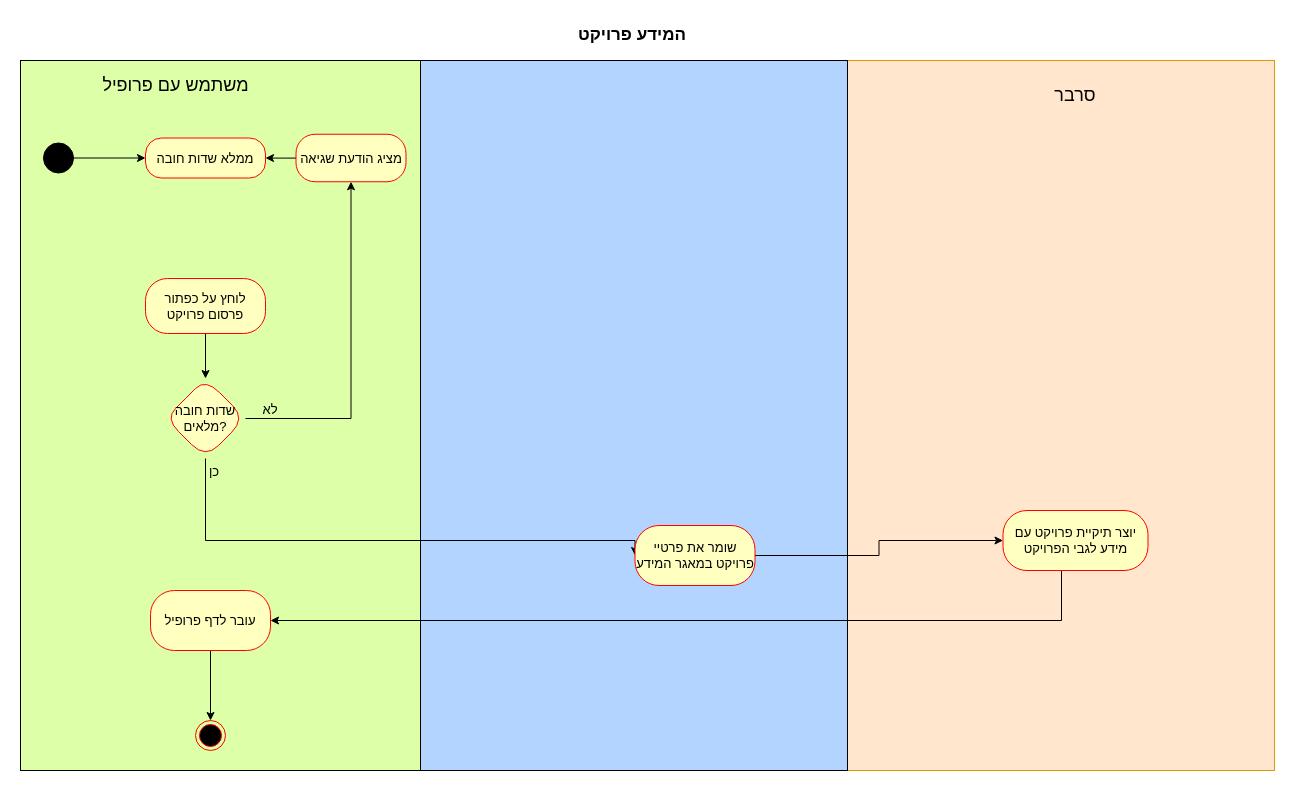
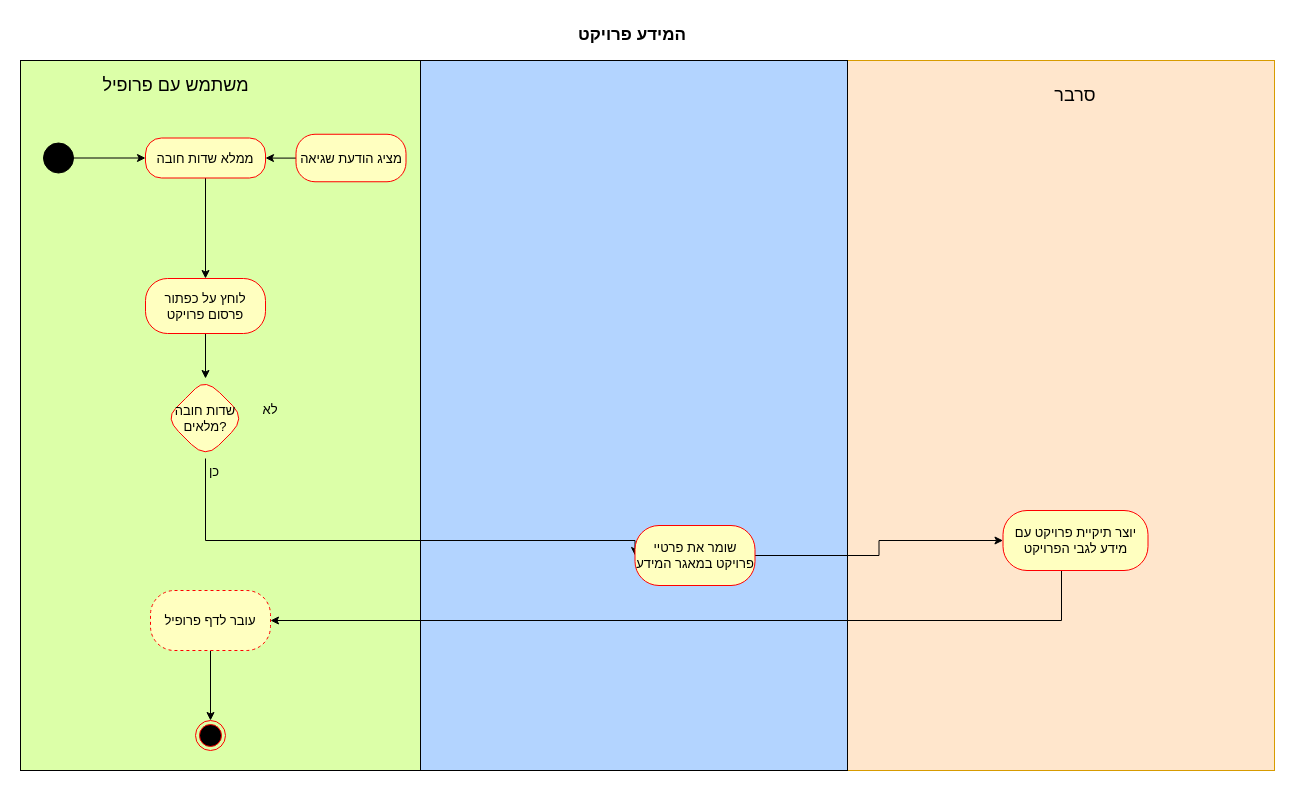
edge "ממלא שדות חובה" -> "לוחץ על כפתור פרסום פרויקט": added
edge "שדות חובה מלאים?" -> "מציג הודעת שגיאה": removed
node "עובר לדף פרופיל": style solid -> dashed
